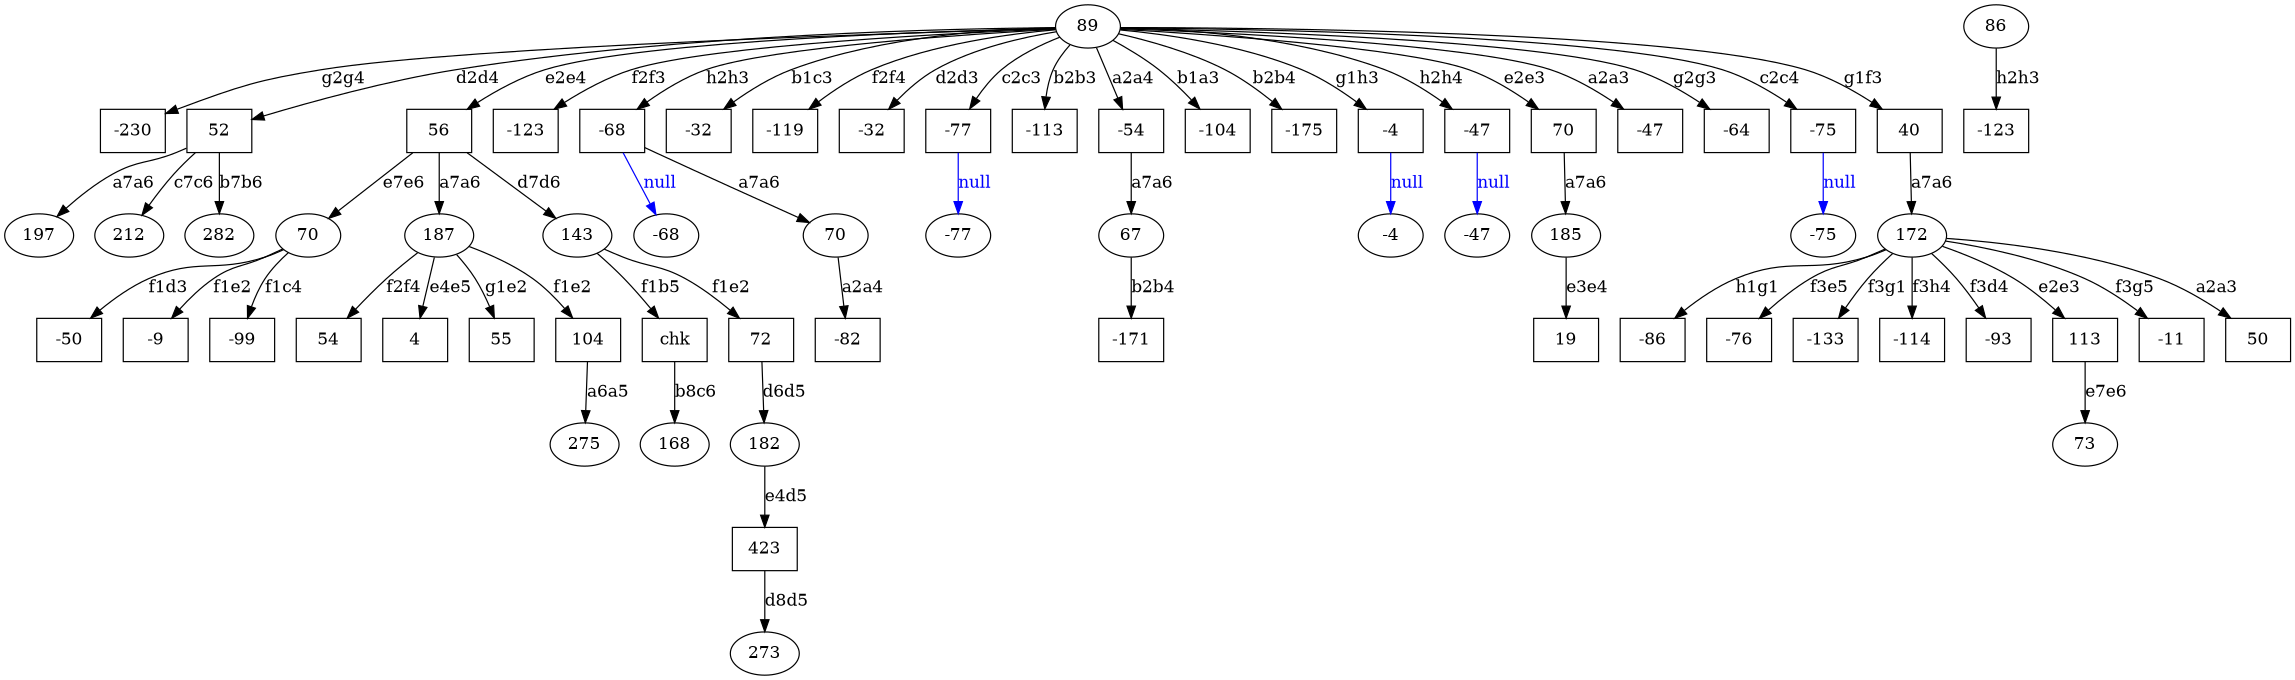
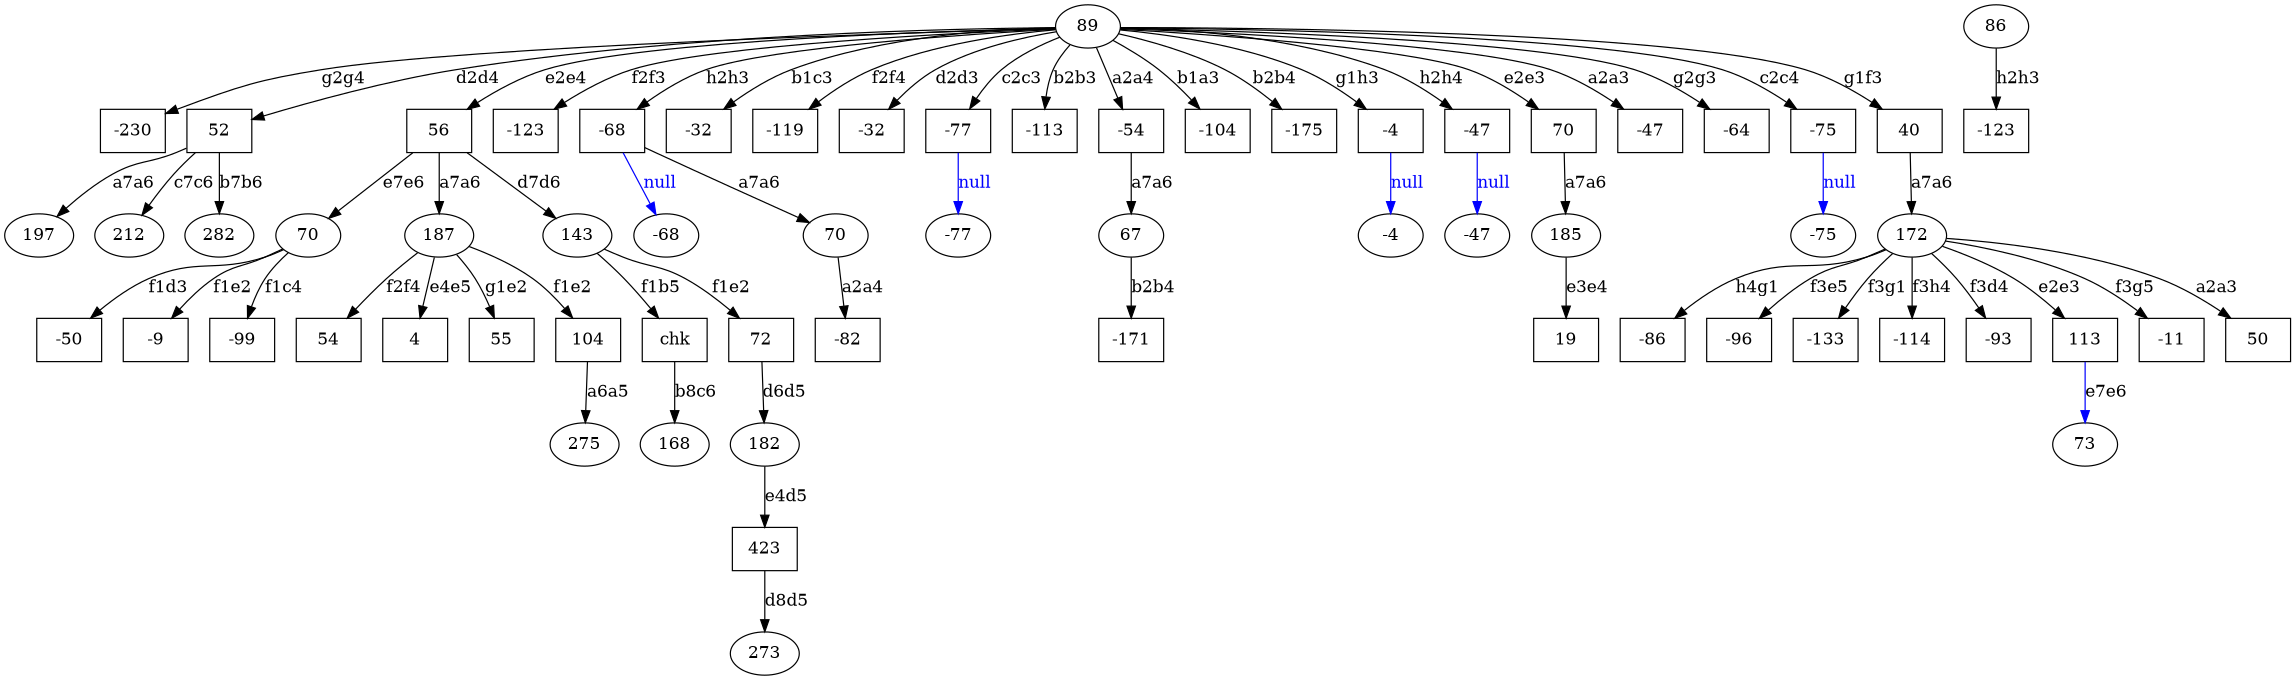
edge "172" -> "-86": label "h1g1" -> "h4g1"
node "-76": label "-76" -> "-96"
edge "113" -> "73": color black -> blue
